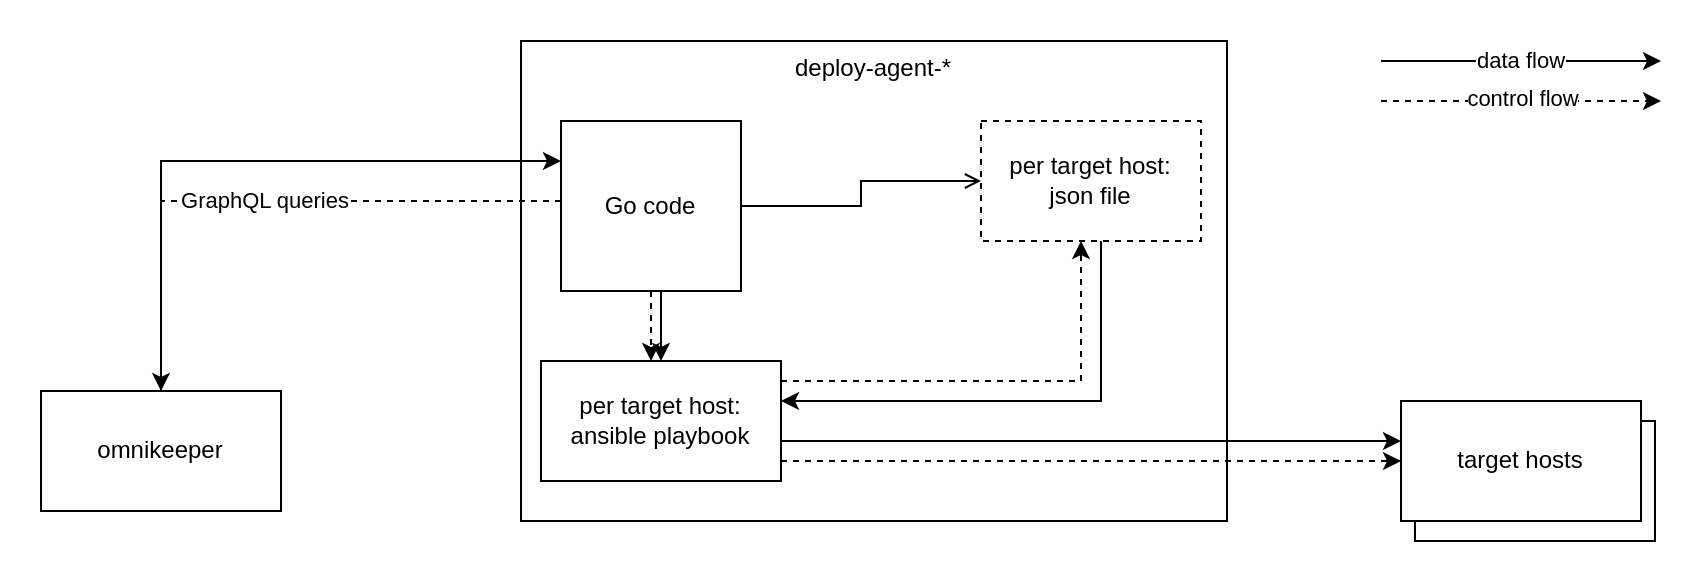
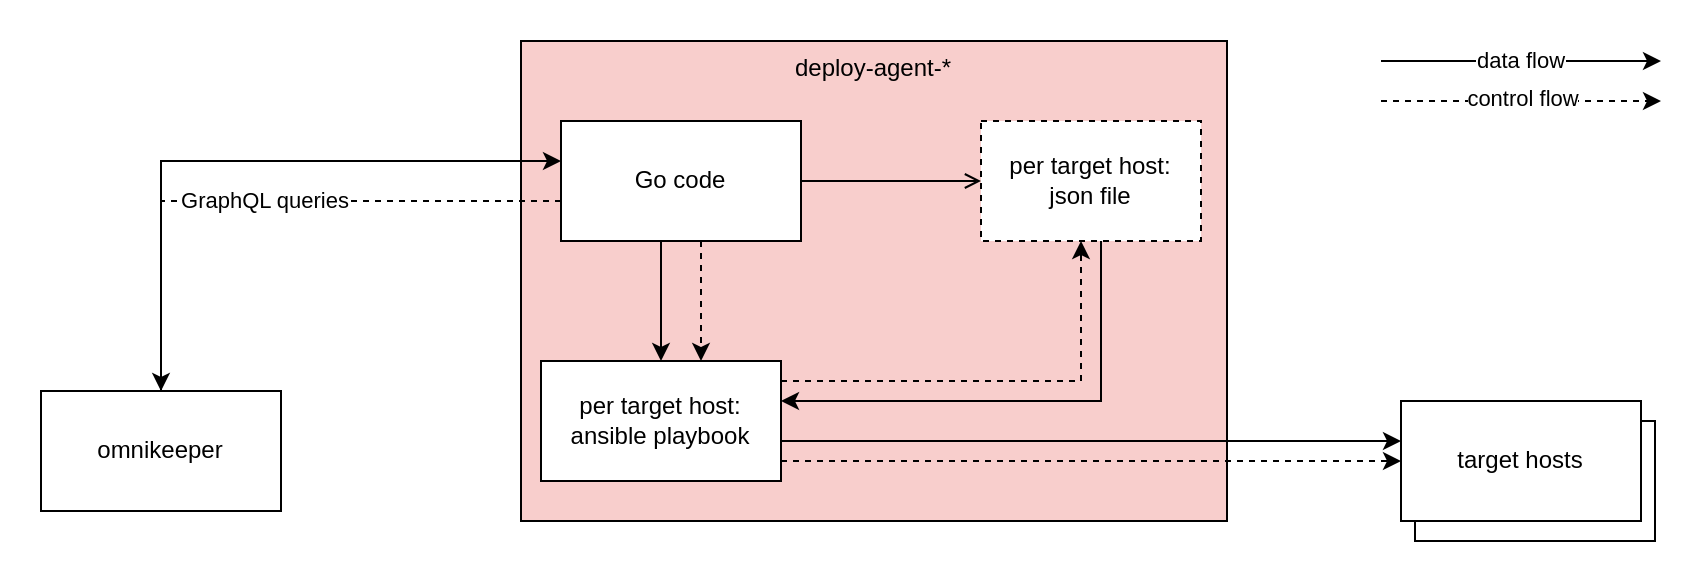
node "Go code": size 180x170 -> 240x120
node "deploy-agent-*": fillcolor #ffffff -> #f8cecc
